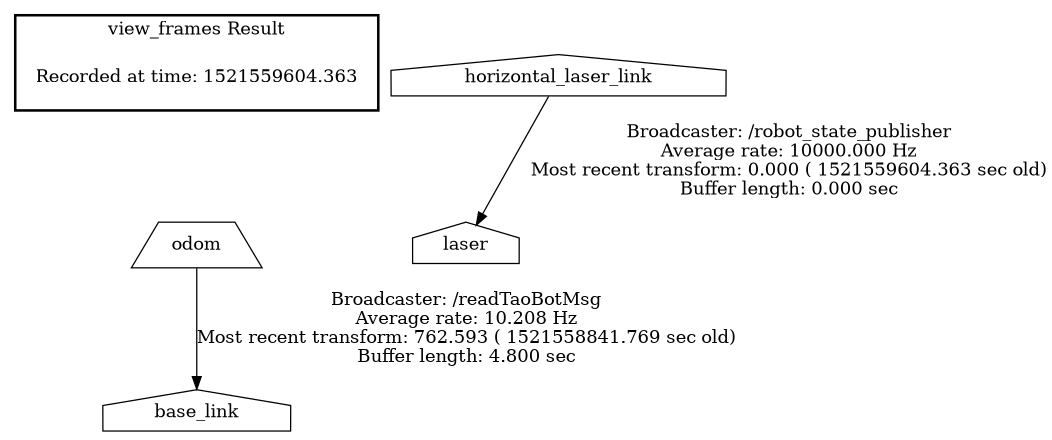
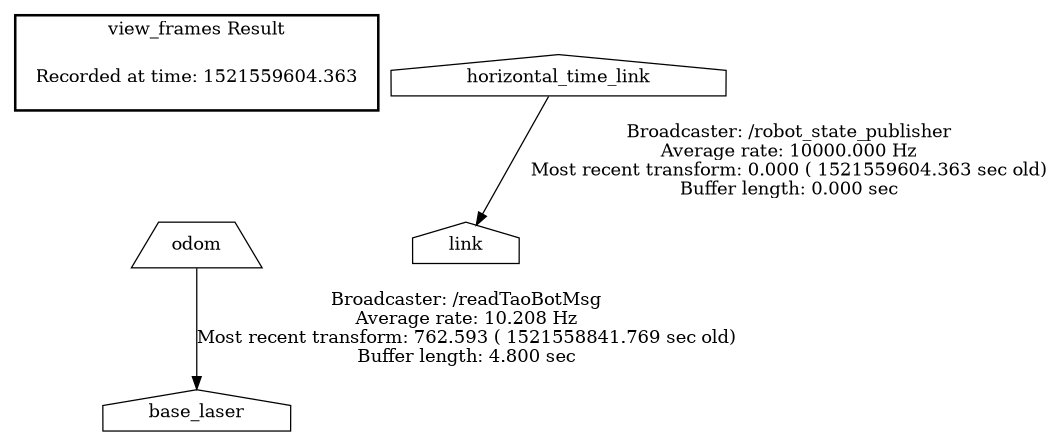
node "horizontal_laser_link": label "horizontal_laser_link" -> "horizontal_time_link"
node "laser": label "laser" -> "link"
node "base_link": label "base_link" -> "base_laser"
